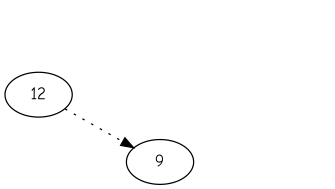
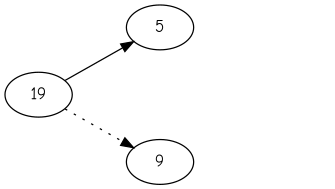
node "5": added
node "12": label "12" -> "19"
